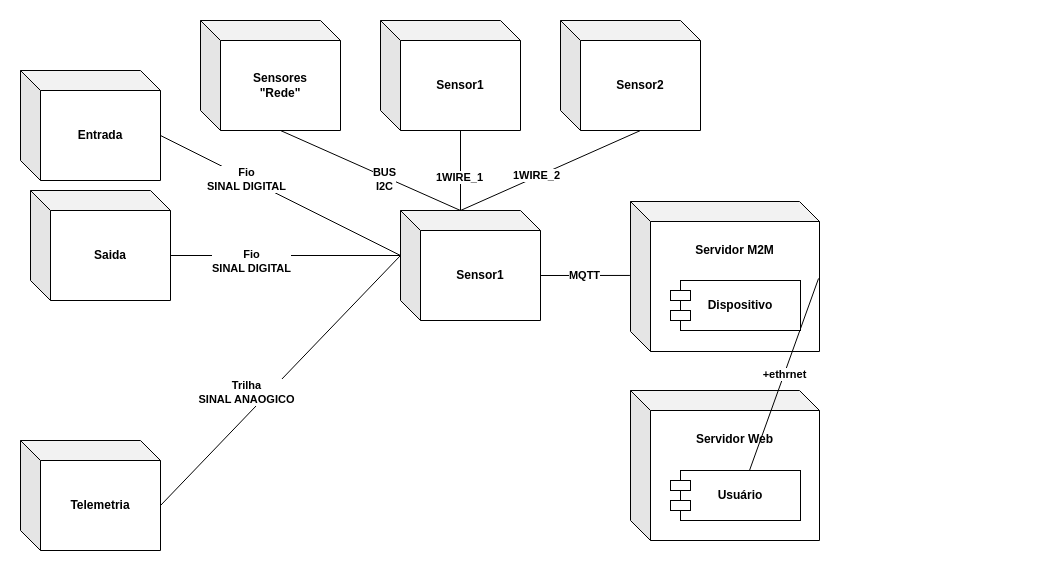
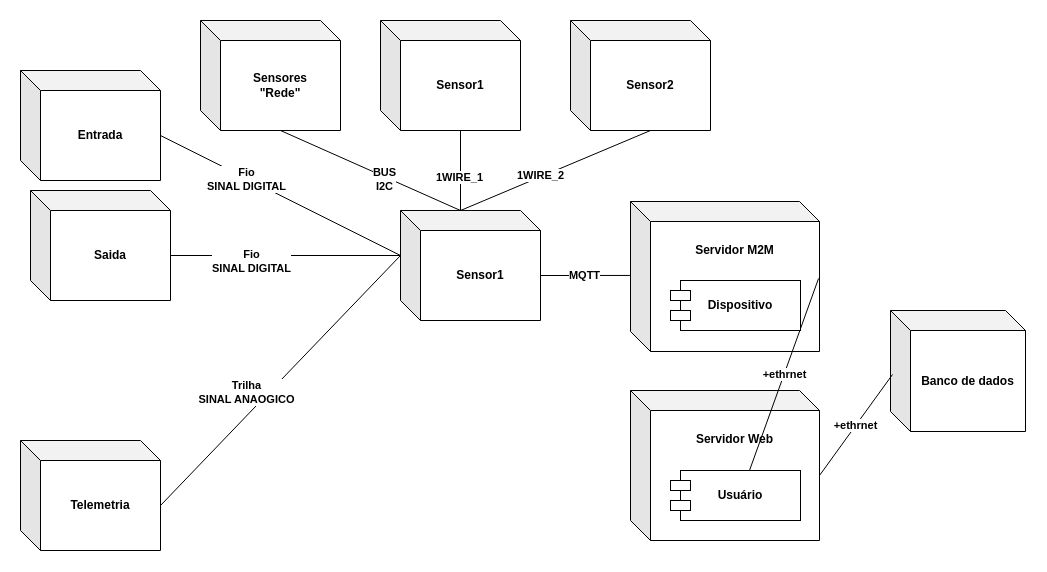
node "Sensor2": moved (631, 76) -> (641, 76)
node "Banco de dados": added
edge "Banco de dados" -- "Servidor Web": added, label "+ethrnet"
